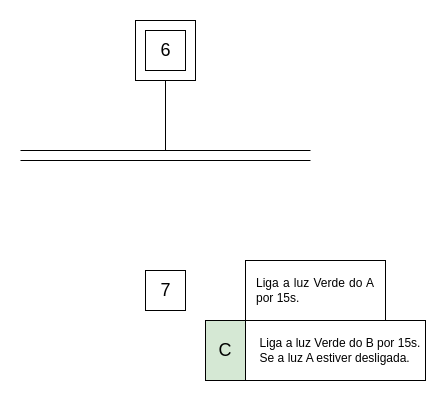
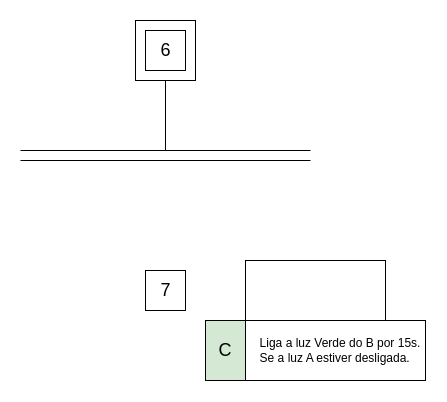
node "Liga a luz Verde do A por 15s.": removed
